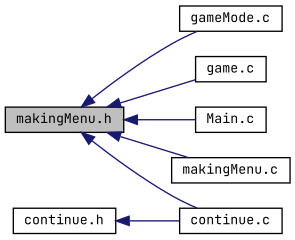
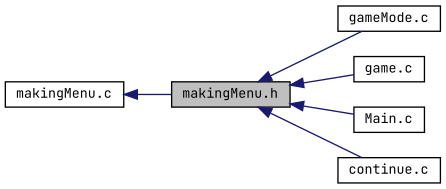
edge "makingMenu.c" -> "makingMenu.h": reversed
node "continue.h": removed
